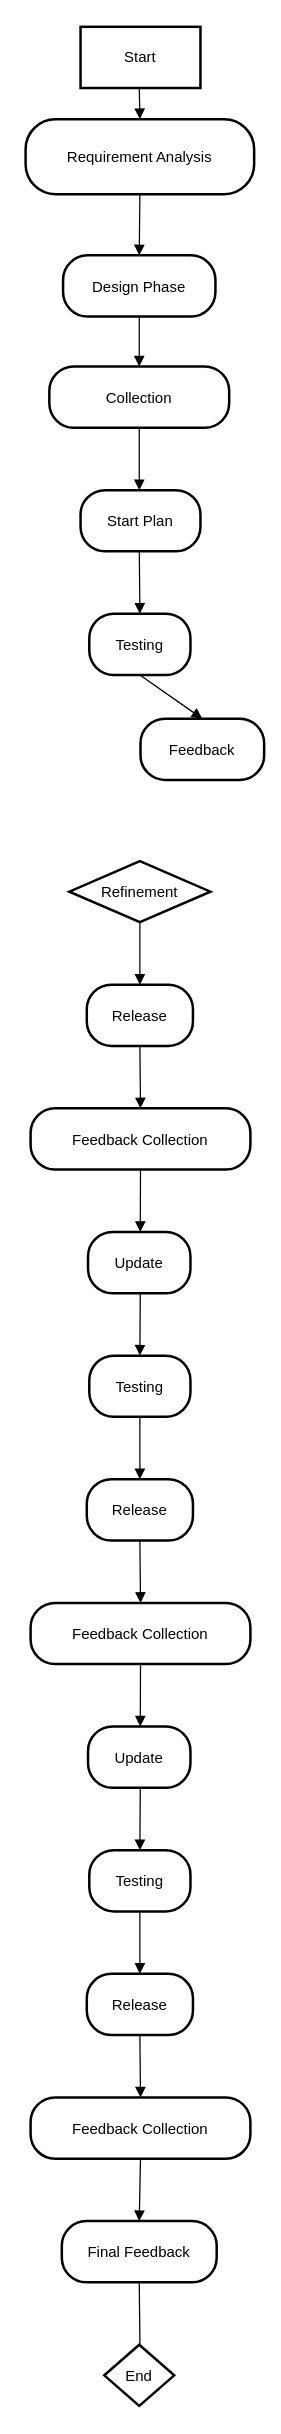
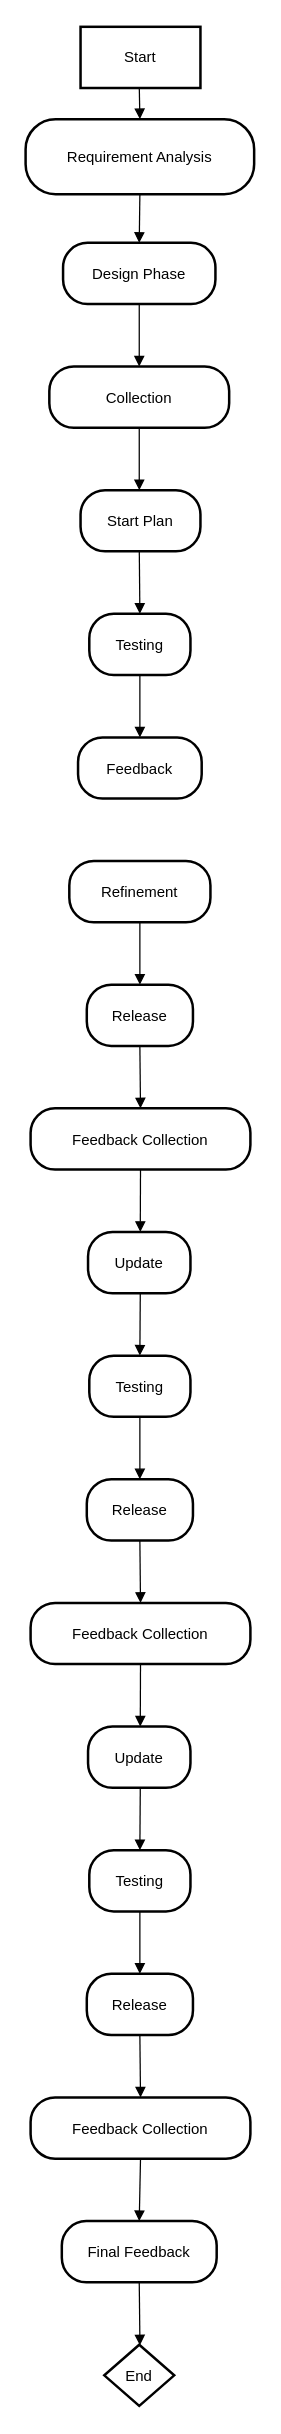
node "Design Phase": moved (139, 285) -> (139, 273)
node "Feedback": moved (203, 749) -> (140, 768)
node "Refinement": shape diamond -> rounded rectangle
edge "Final Feedback" -- "End": arrowhead none -> block
